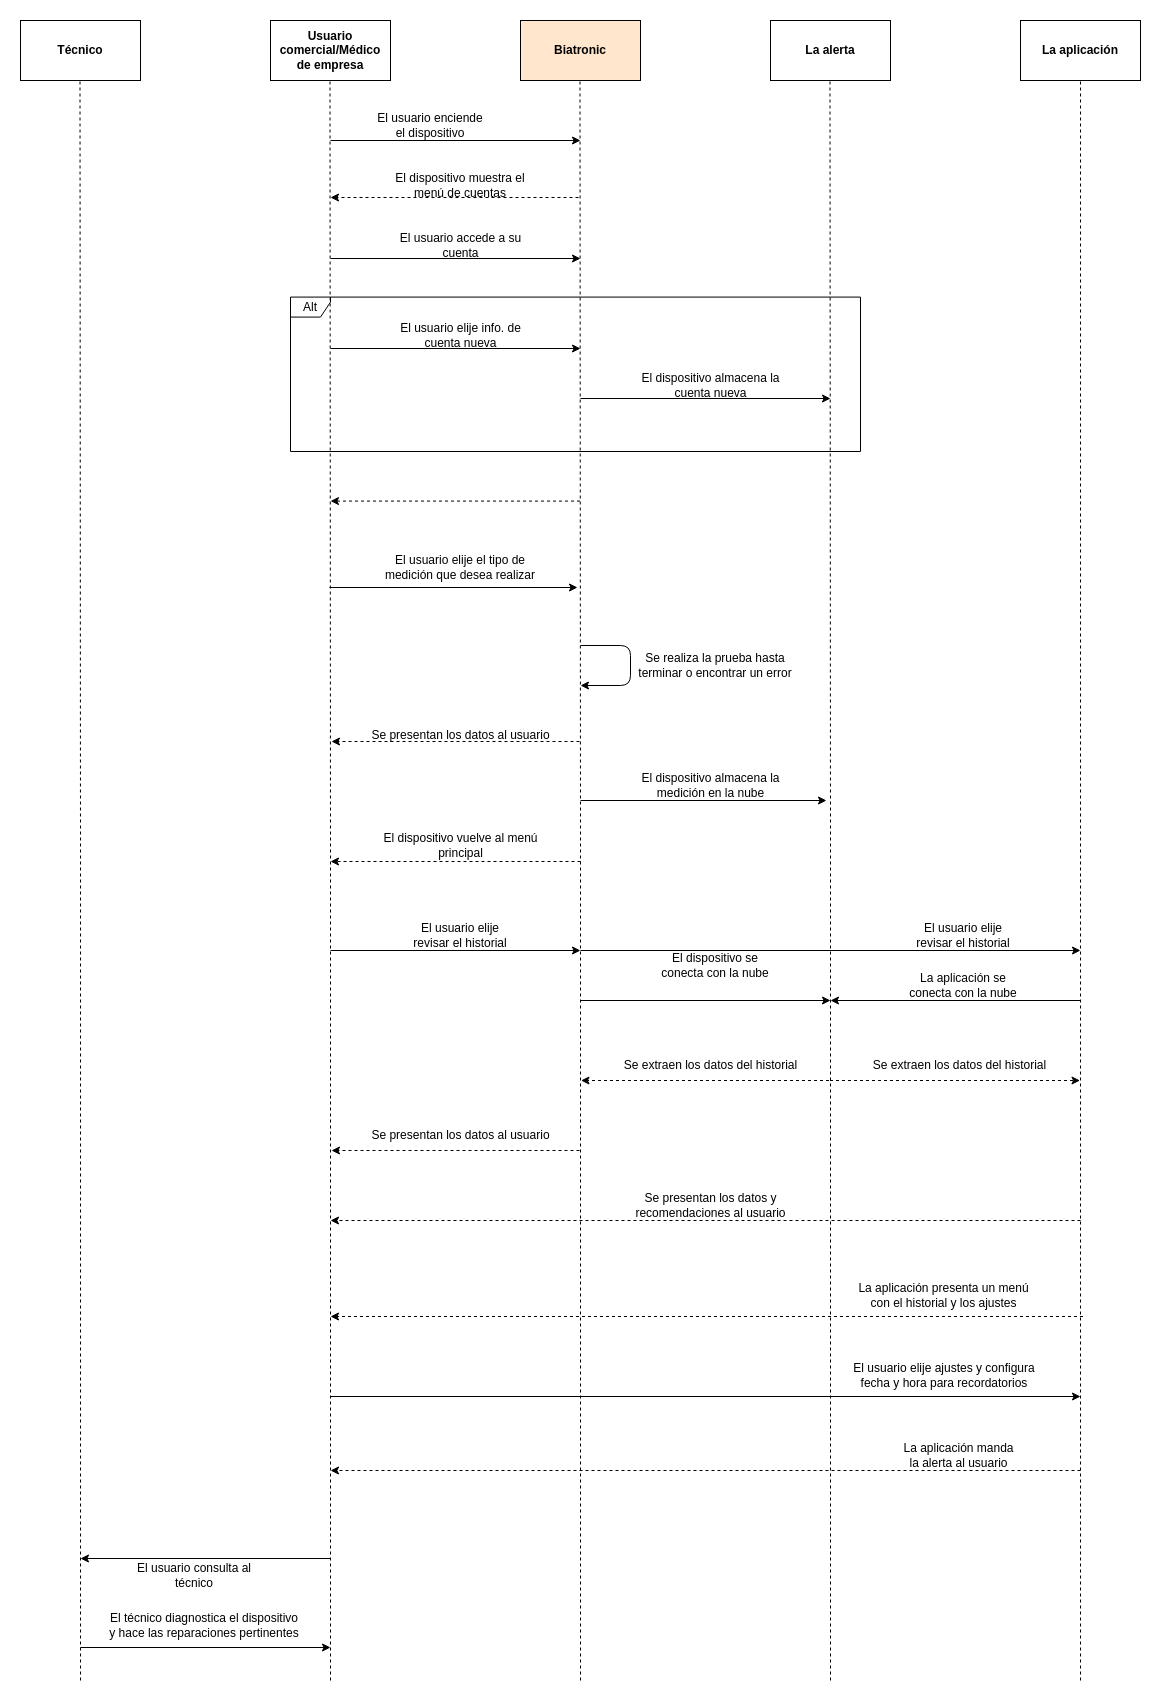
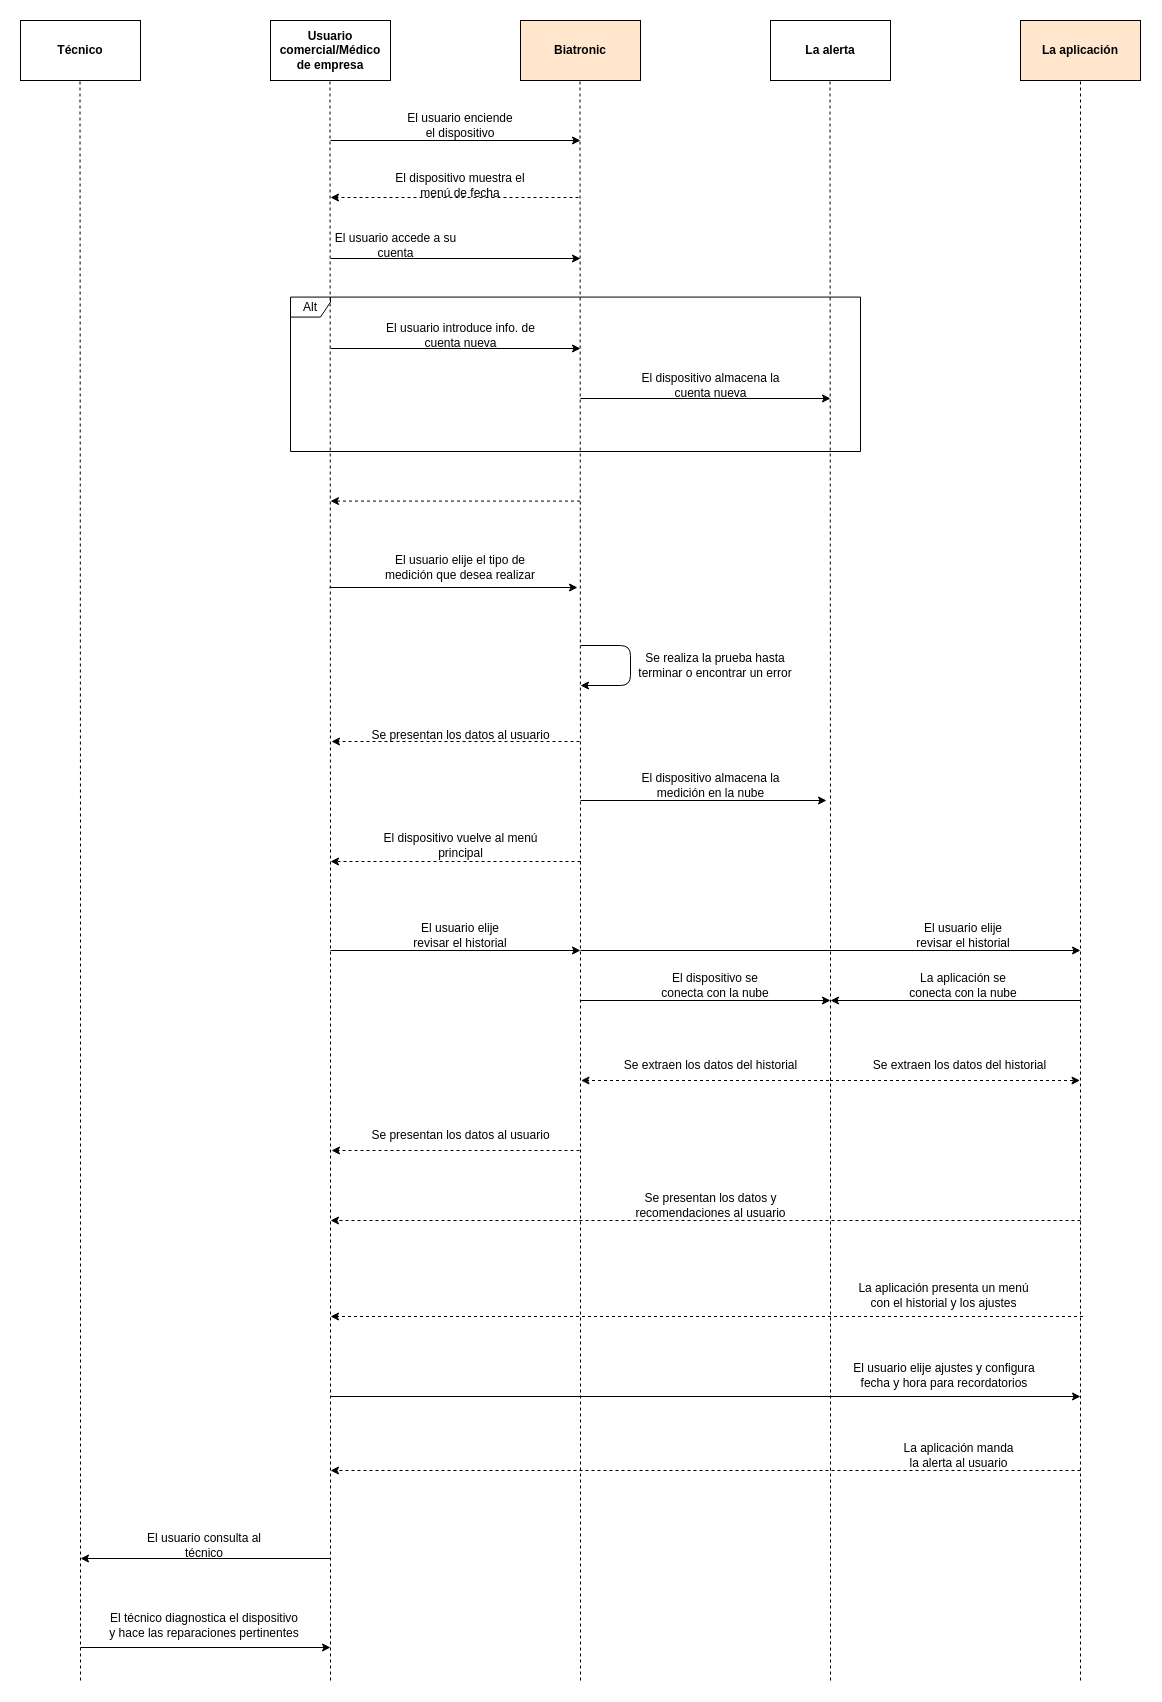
node "La aplicación": fillcolor #ffffff -> #ffe6cc
node "El usuario enciende el dispositivo": moved (431, 126) -> (461, 126)
node "El dispositivo muestra el menú de cuentas": label "El dispositivo muestra el menú de cuentas" -> "El dispositivo muestra el menú de fecha"
node "El usuario accede a su cuenta": moved (461, 246) -> (396, 246)
node "El usuario elije info. de cuenta nueva": label "El usuario elije info. de cuenta nueva" -> "El usuario introduce info. de cuenta nueva"
node "El dispositivo se conecta con la nube": moved (715, 966) -> (715, 986)
node "El usuario consulta al técnico": moved (195, 1576) -> (205, 1546)
